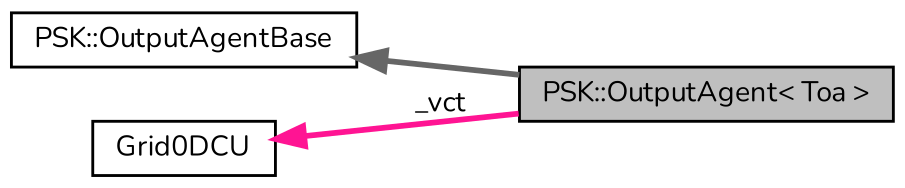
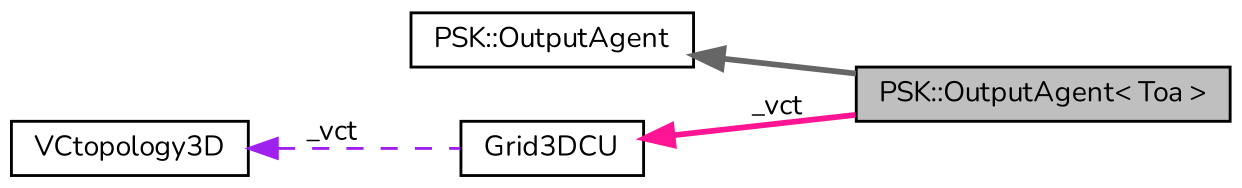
node "PSK::OutputAgentBase": label "PSK::OutputAgentBase" -> "PSK::OutputAgent"
node "VCtopology3D": added
node "Grid0DCU": label "Grid0DCU" -> "Grid3DCU"
